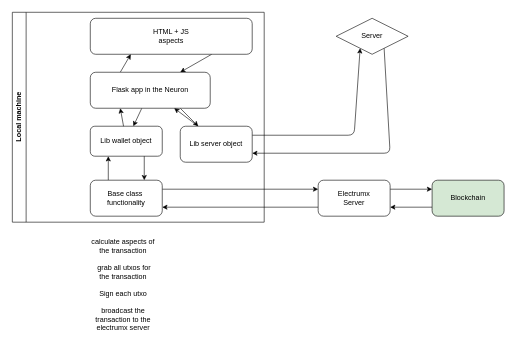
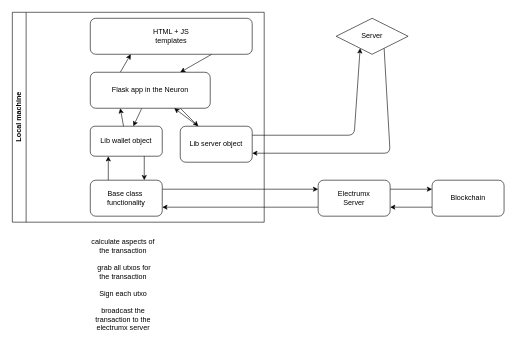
node "HTML + JS aspects": label "HTML + JS aspects" -> "HTML + JS templates"
node "Blockchain": fillcolor #d5e8d4 -> #ffffff
